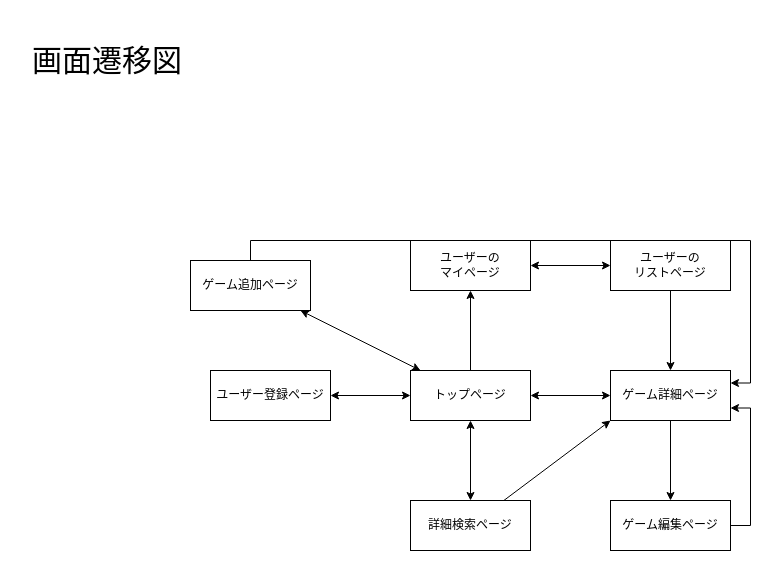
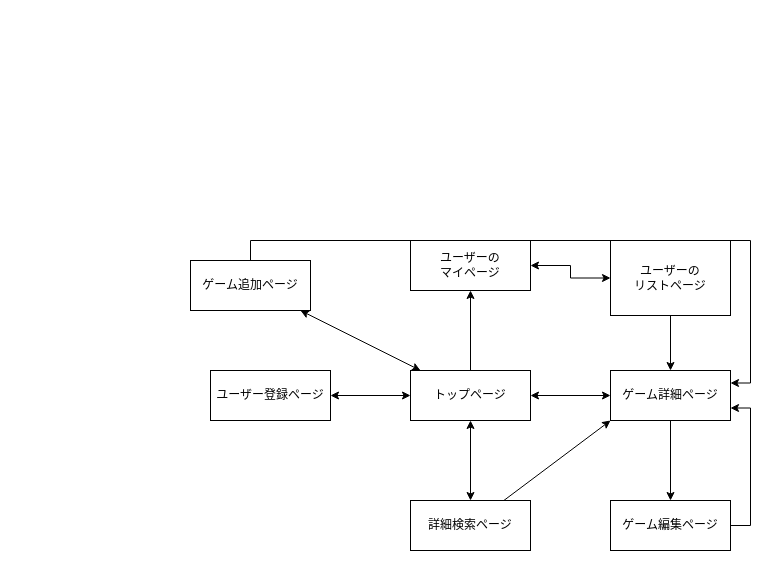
node "画面遷移図": removed
node "ユーザーの リストページ": size 120x50 -> 120x75
